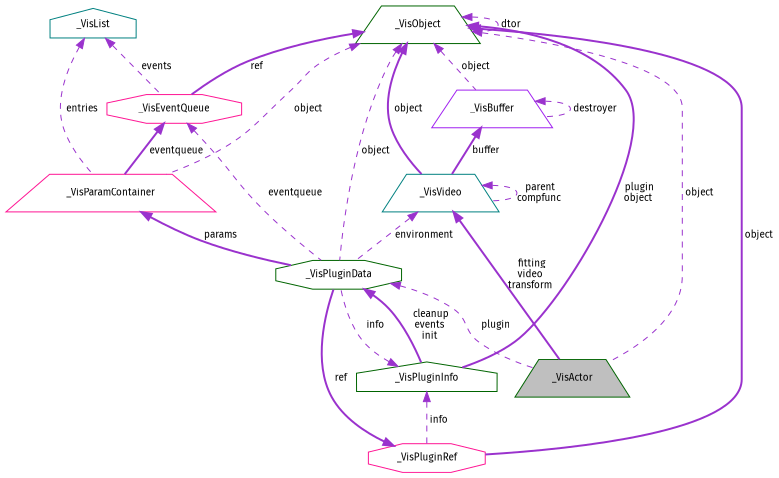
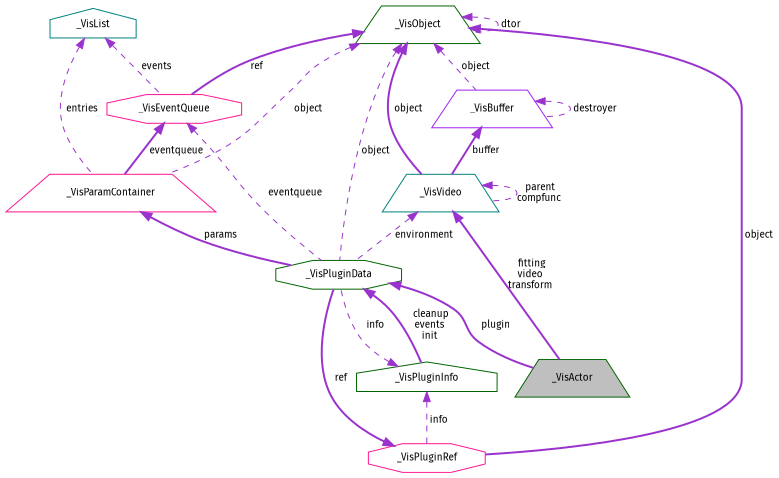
edge "_VisActor" -> "_VisObject": removed, label "object"
edge "_VisPluginInfo" -> "_VisObject": removed, label "plugin object"
edge "_VisActor" -> "_VisPluginData": style dashed -> bold
